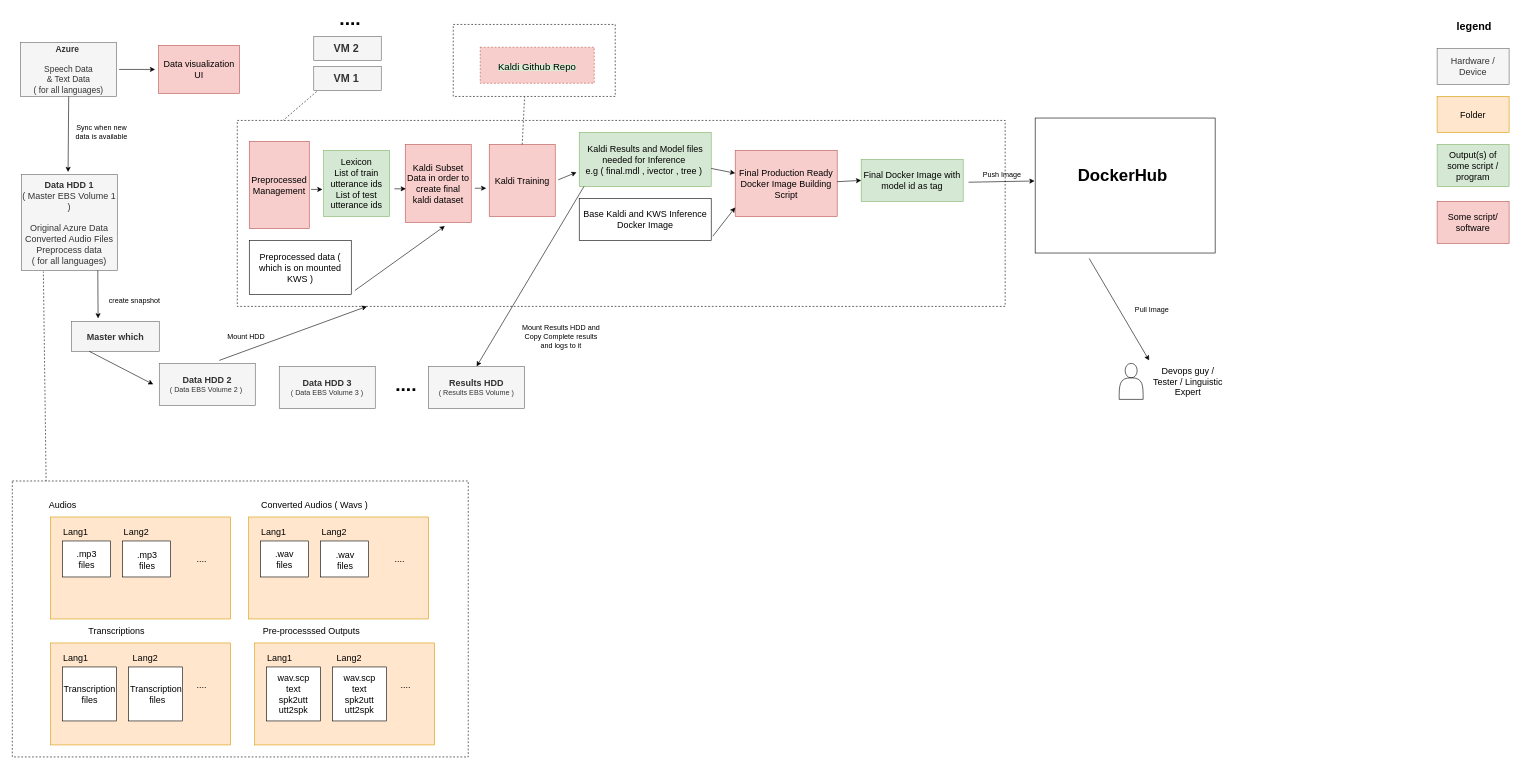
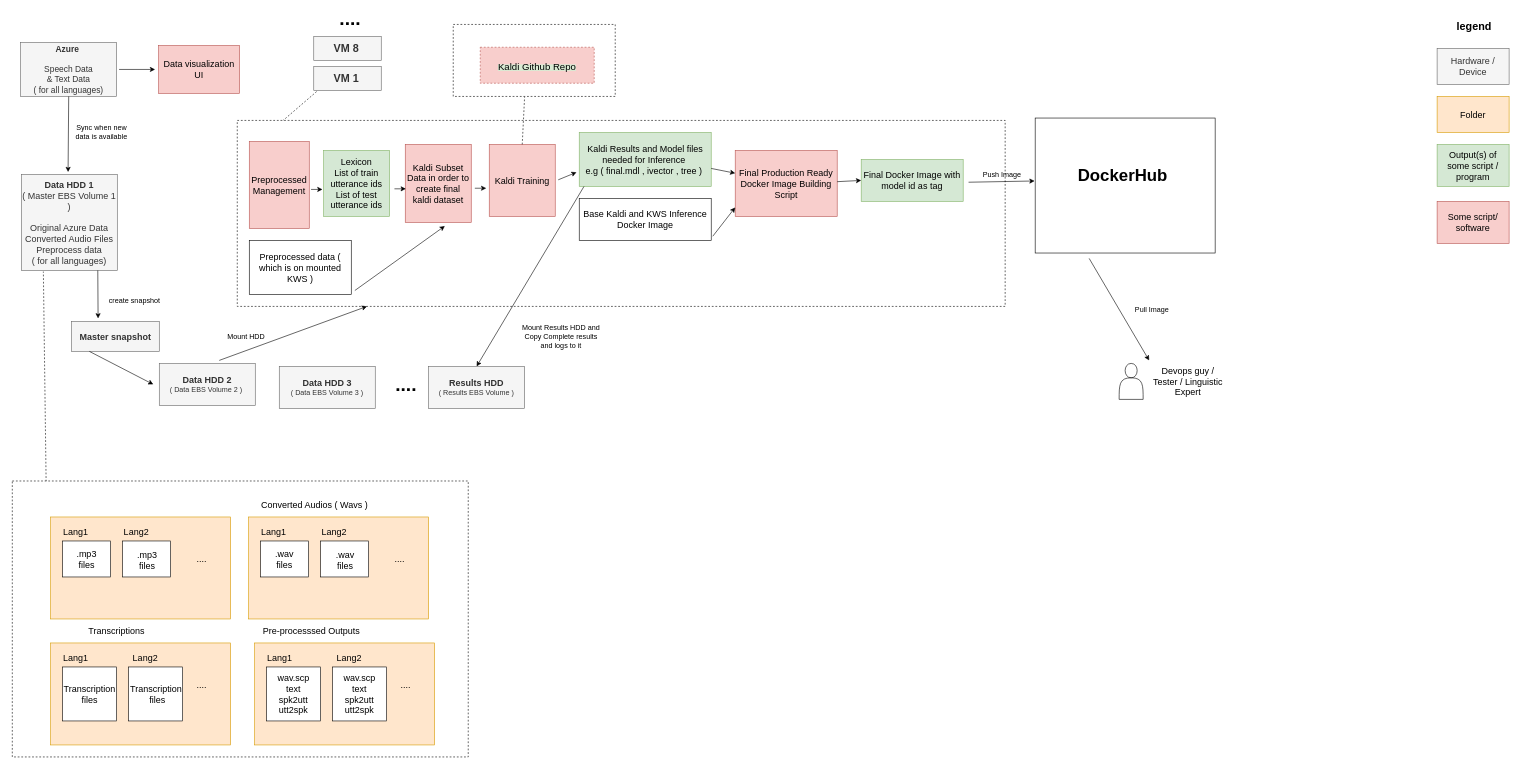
node "VM 2": label "VM 2" -> "VM 8"
node "Master which": label "Master which" -> "Master snapshot"
node "Audios": removed
